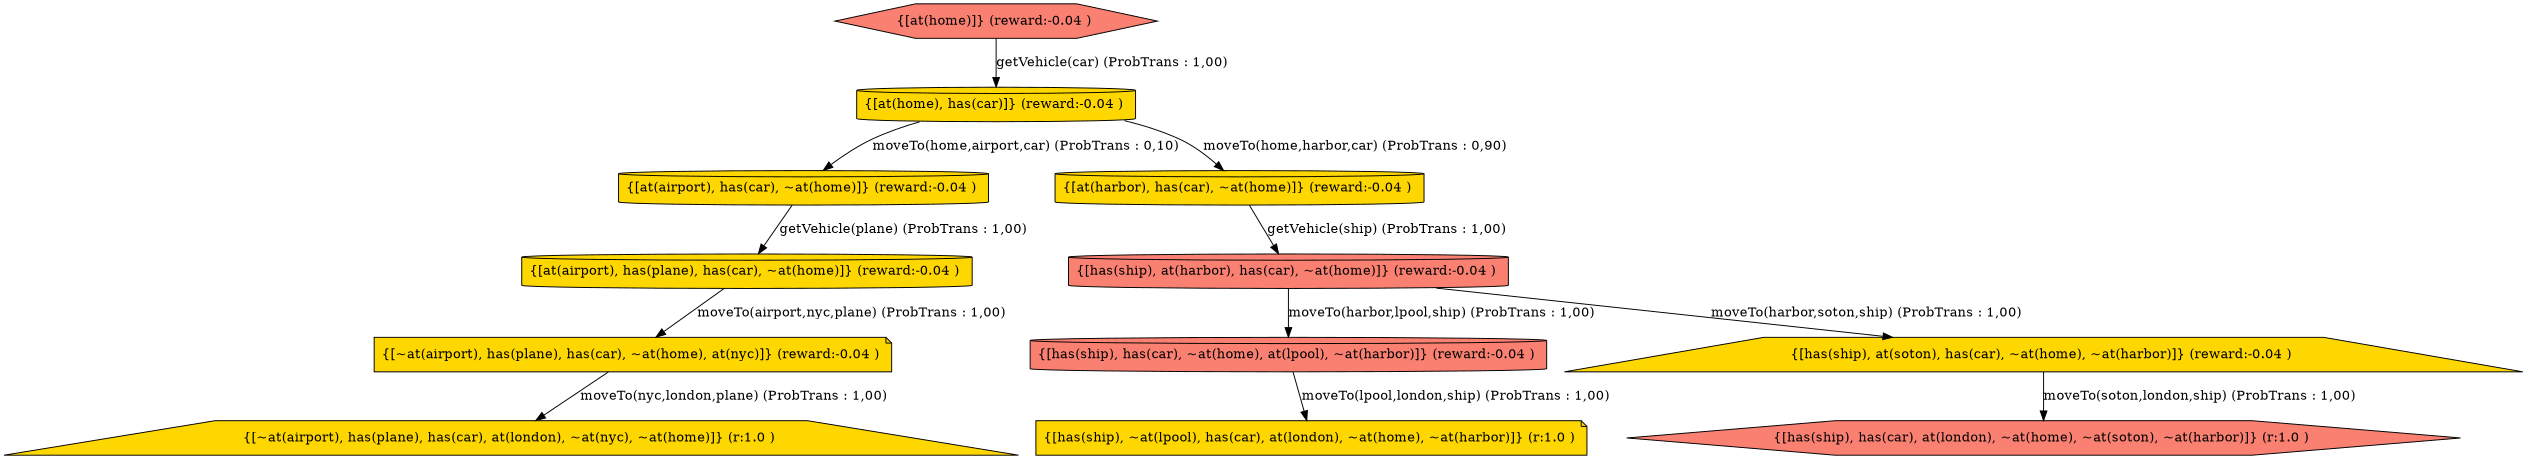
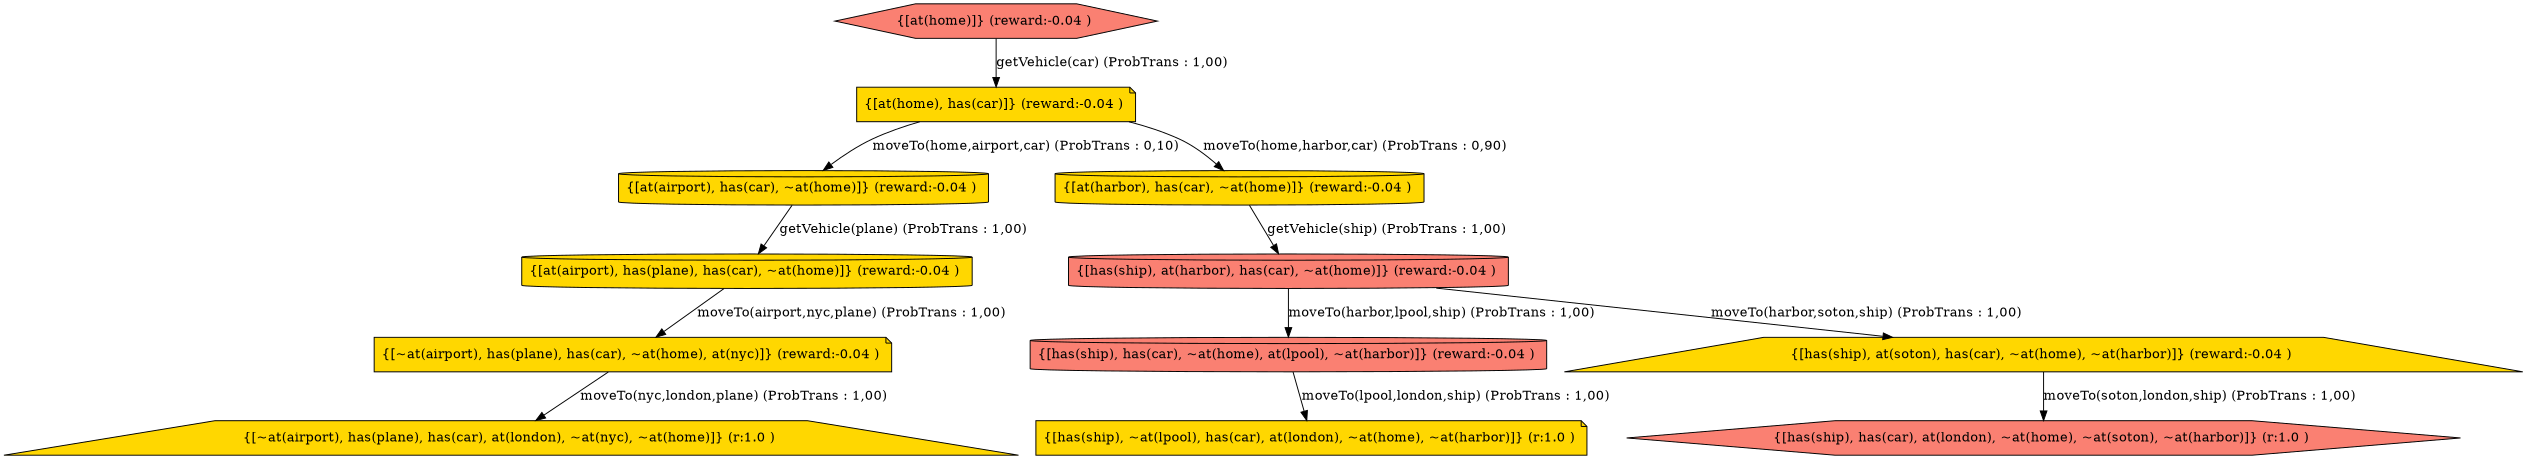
node "{[at(home), has(car)]} (reward:-0.04 )": shape cylinder -> note
